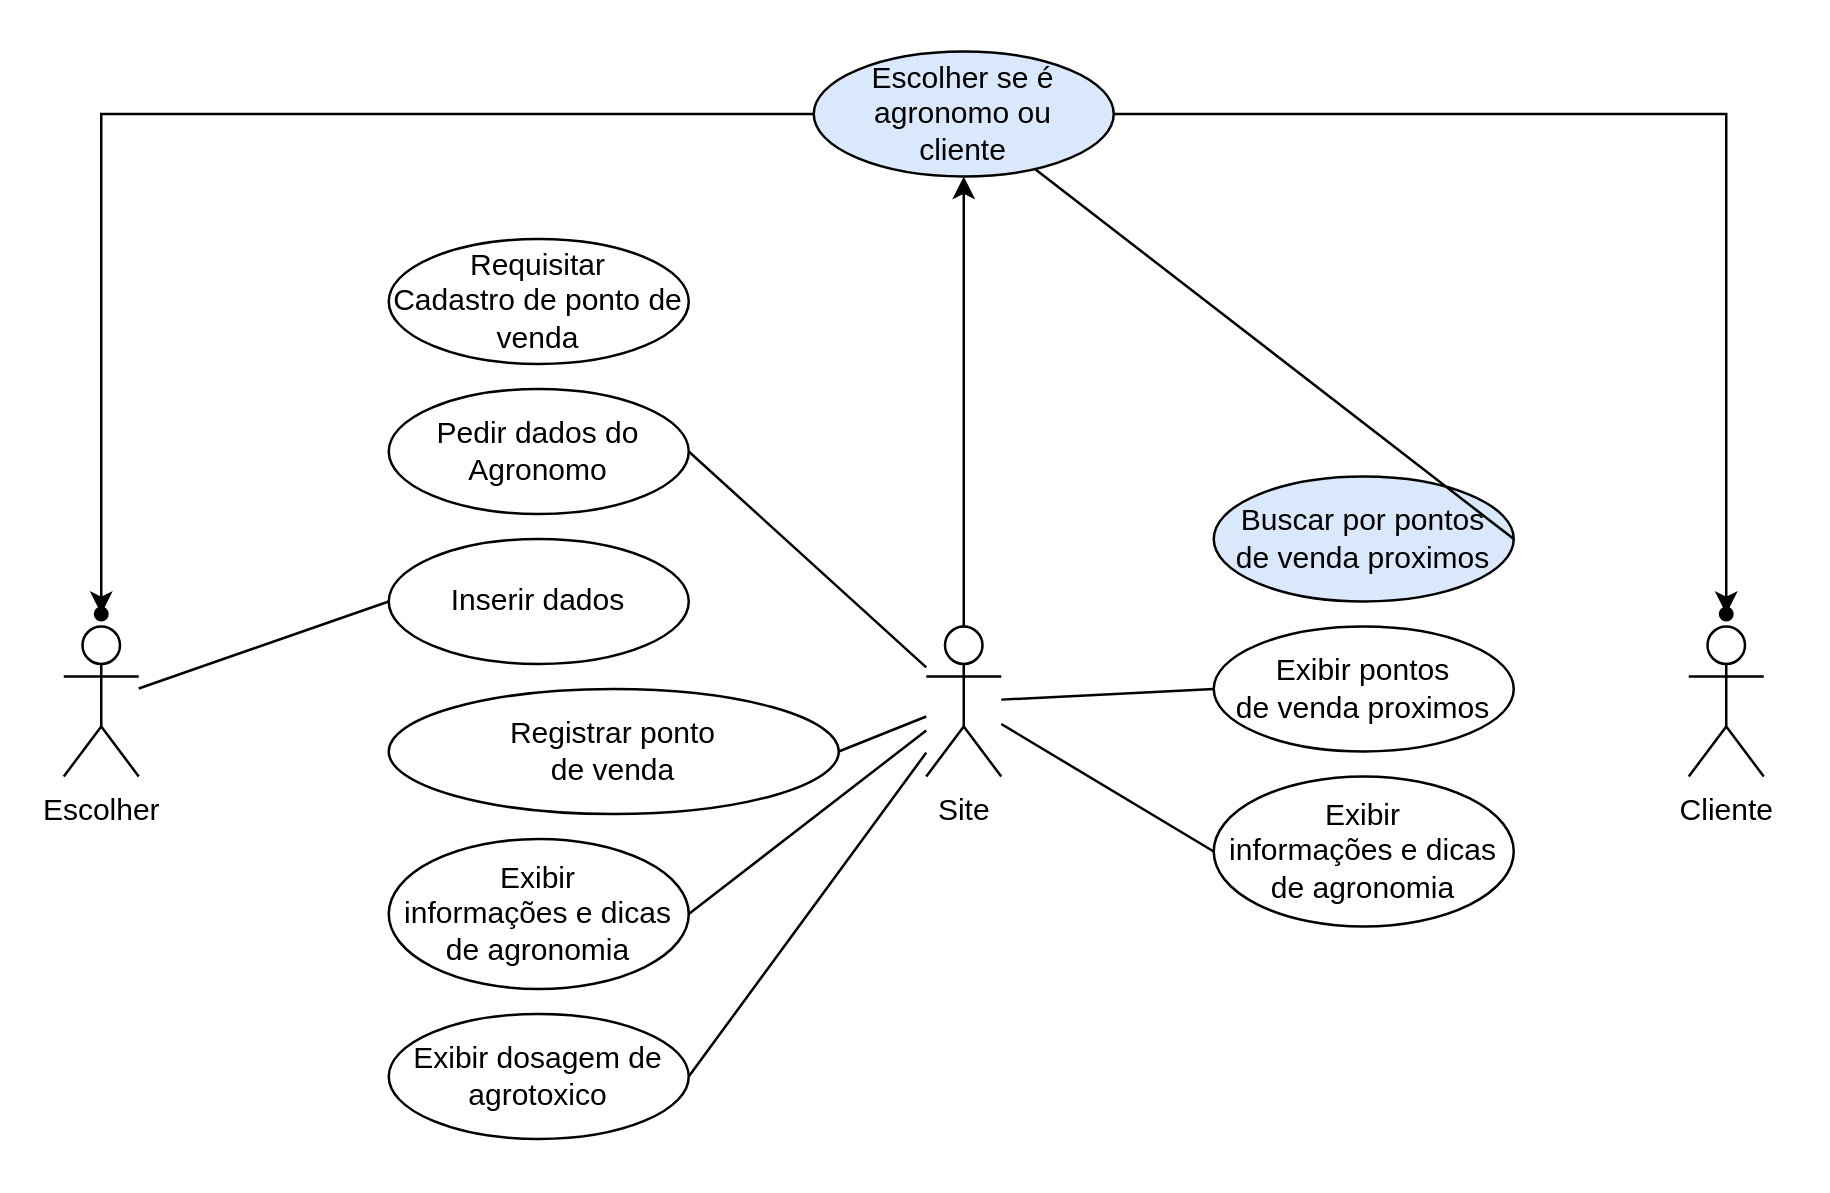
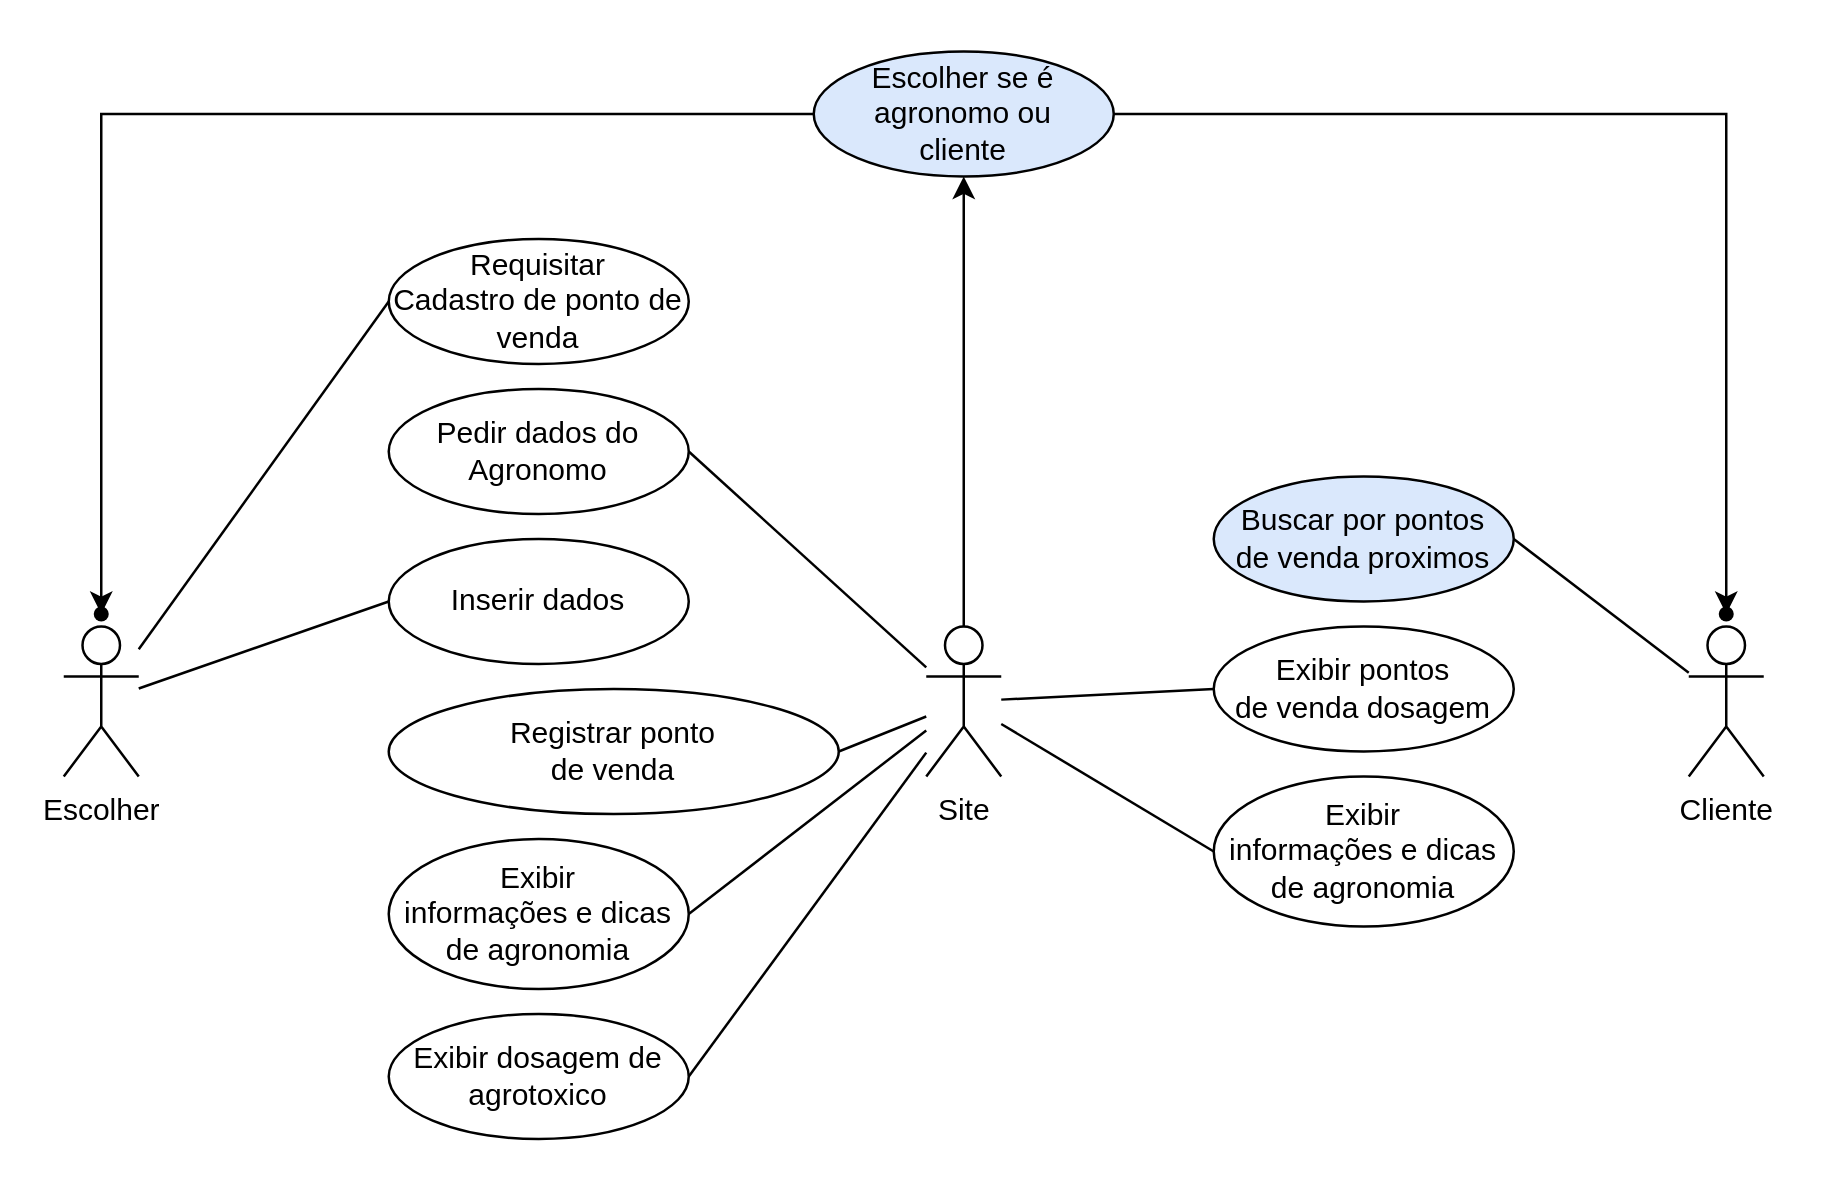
edge "Escolher se é agronomo ou cliente" -- "Buscar por pontos de venda proximos": now "Cliente" -- "Buscar por pontos de venda proximos"
edge "Requisitar Cadastro de ponto de venda" -- "Escolher": added
node "Exibir pontos de venda proximos": label "Exibir pontos de venda proximos" -> "Exibir pontos de venda dosagem"
